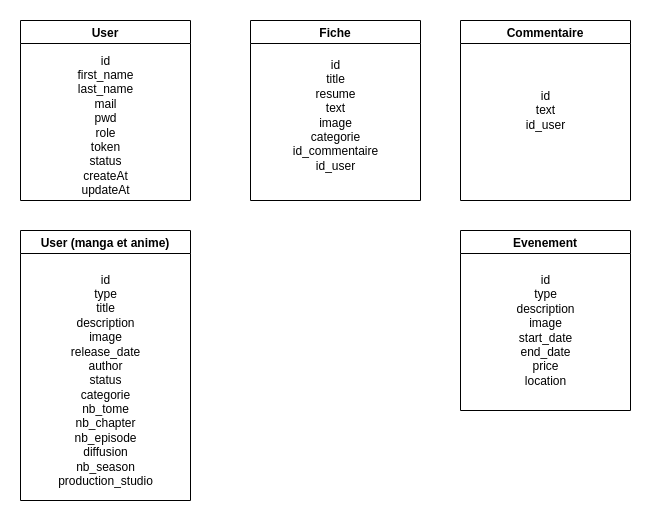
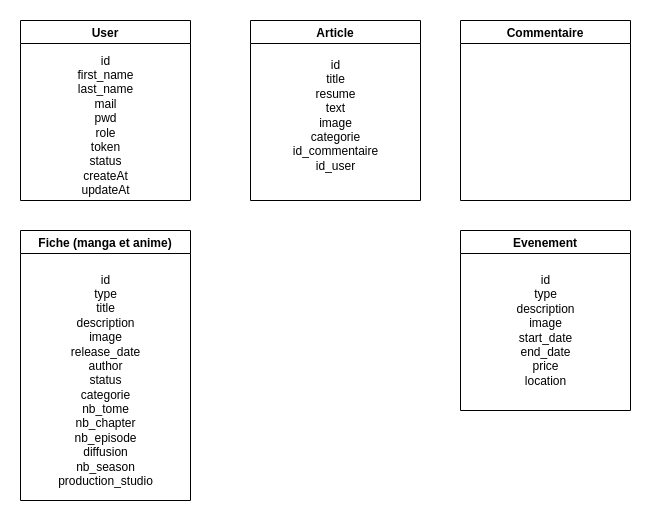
node "Fiche": label "Fiche" -> "Article"
node "id text id_user": removed
node "User (manga et anime)": label "User (manga et anime)" -> "Fiche (manga et anime)"
